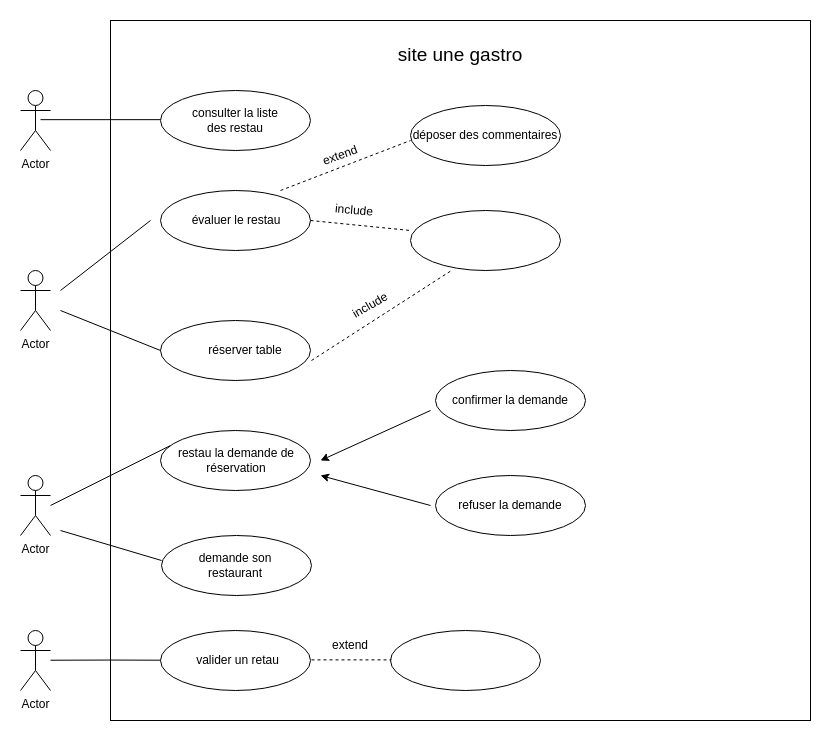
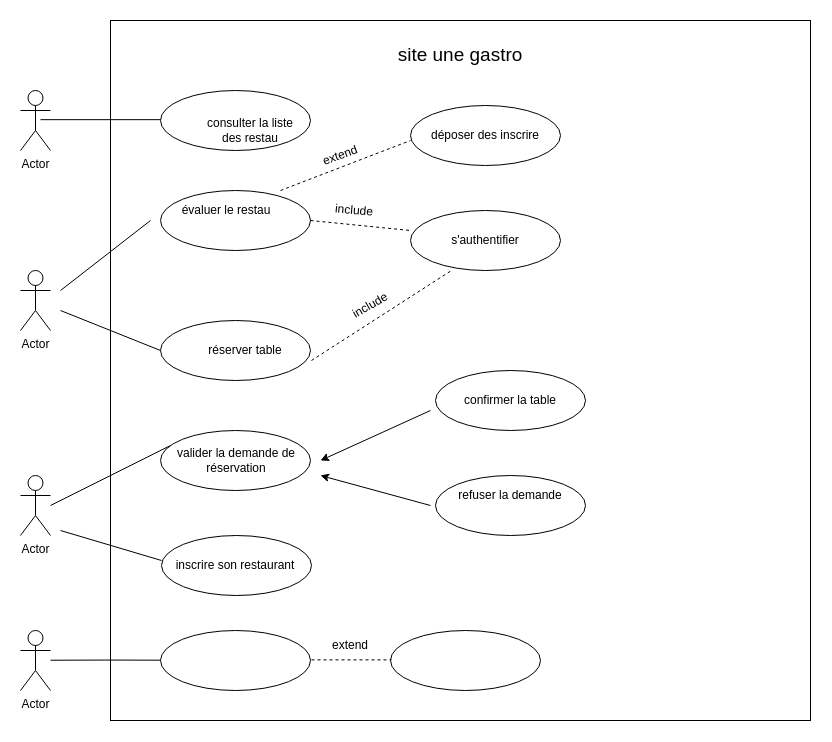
node "consulter la liste des restau": moved (236, 121) -> (251, 131)
node "déposer des commentaires": label "déposer des commentaires" -> "déposer des inscrire"
node "évaluer le restau": moved (237, 221) -> (227, 211)
node "s'authentifier": added
node "confirmer la demande": label "confirmer la demande" -> "confirmer la table"
node "restau la demande de réservation": label "restau la demande de réservation" -> "valider la demande de réservation"
node "refuser la demande": moved (511, 506) -> (511, 496)
node "demande son restaurant": label "demande son restaurant" -> "inscrire son restaurant"
node "valider un retau": removed
